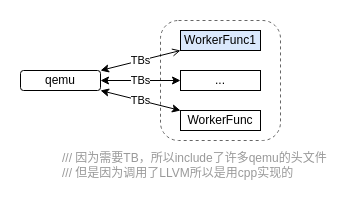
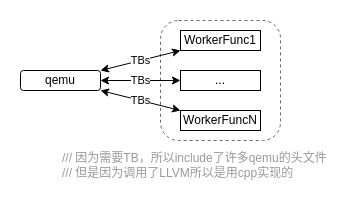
node "WorkerFunc1": fillcolor #dae8fc -> #ffffff
edge "WorkerFunc1" -- "qemu": arrowhead open -> classic
node "WorkerFunc": label "WorkerFunc" -> "WorkerFuncN"
